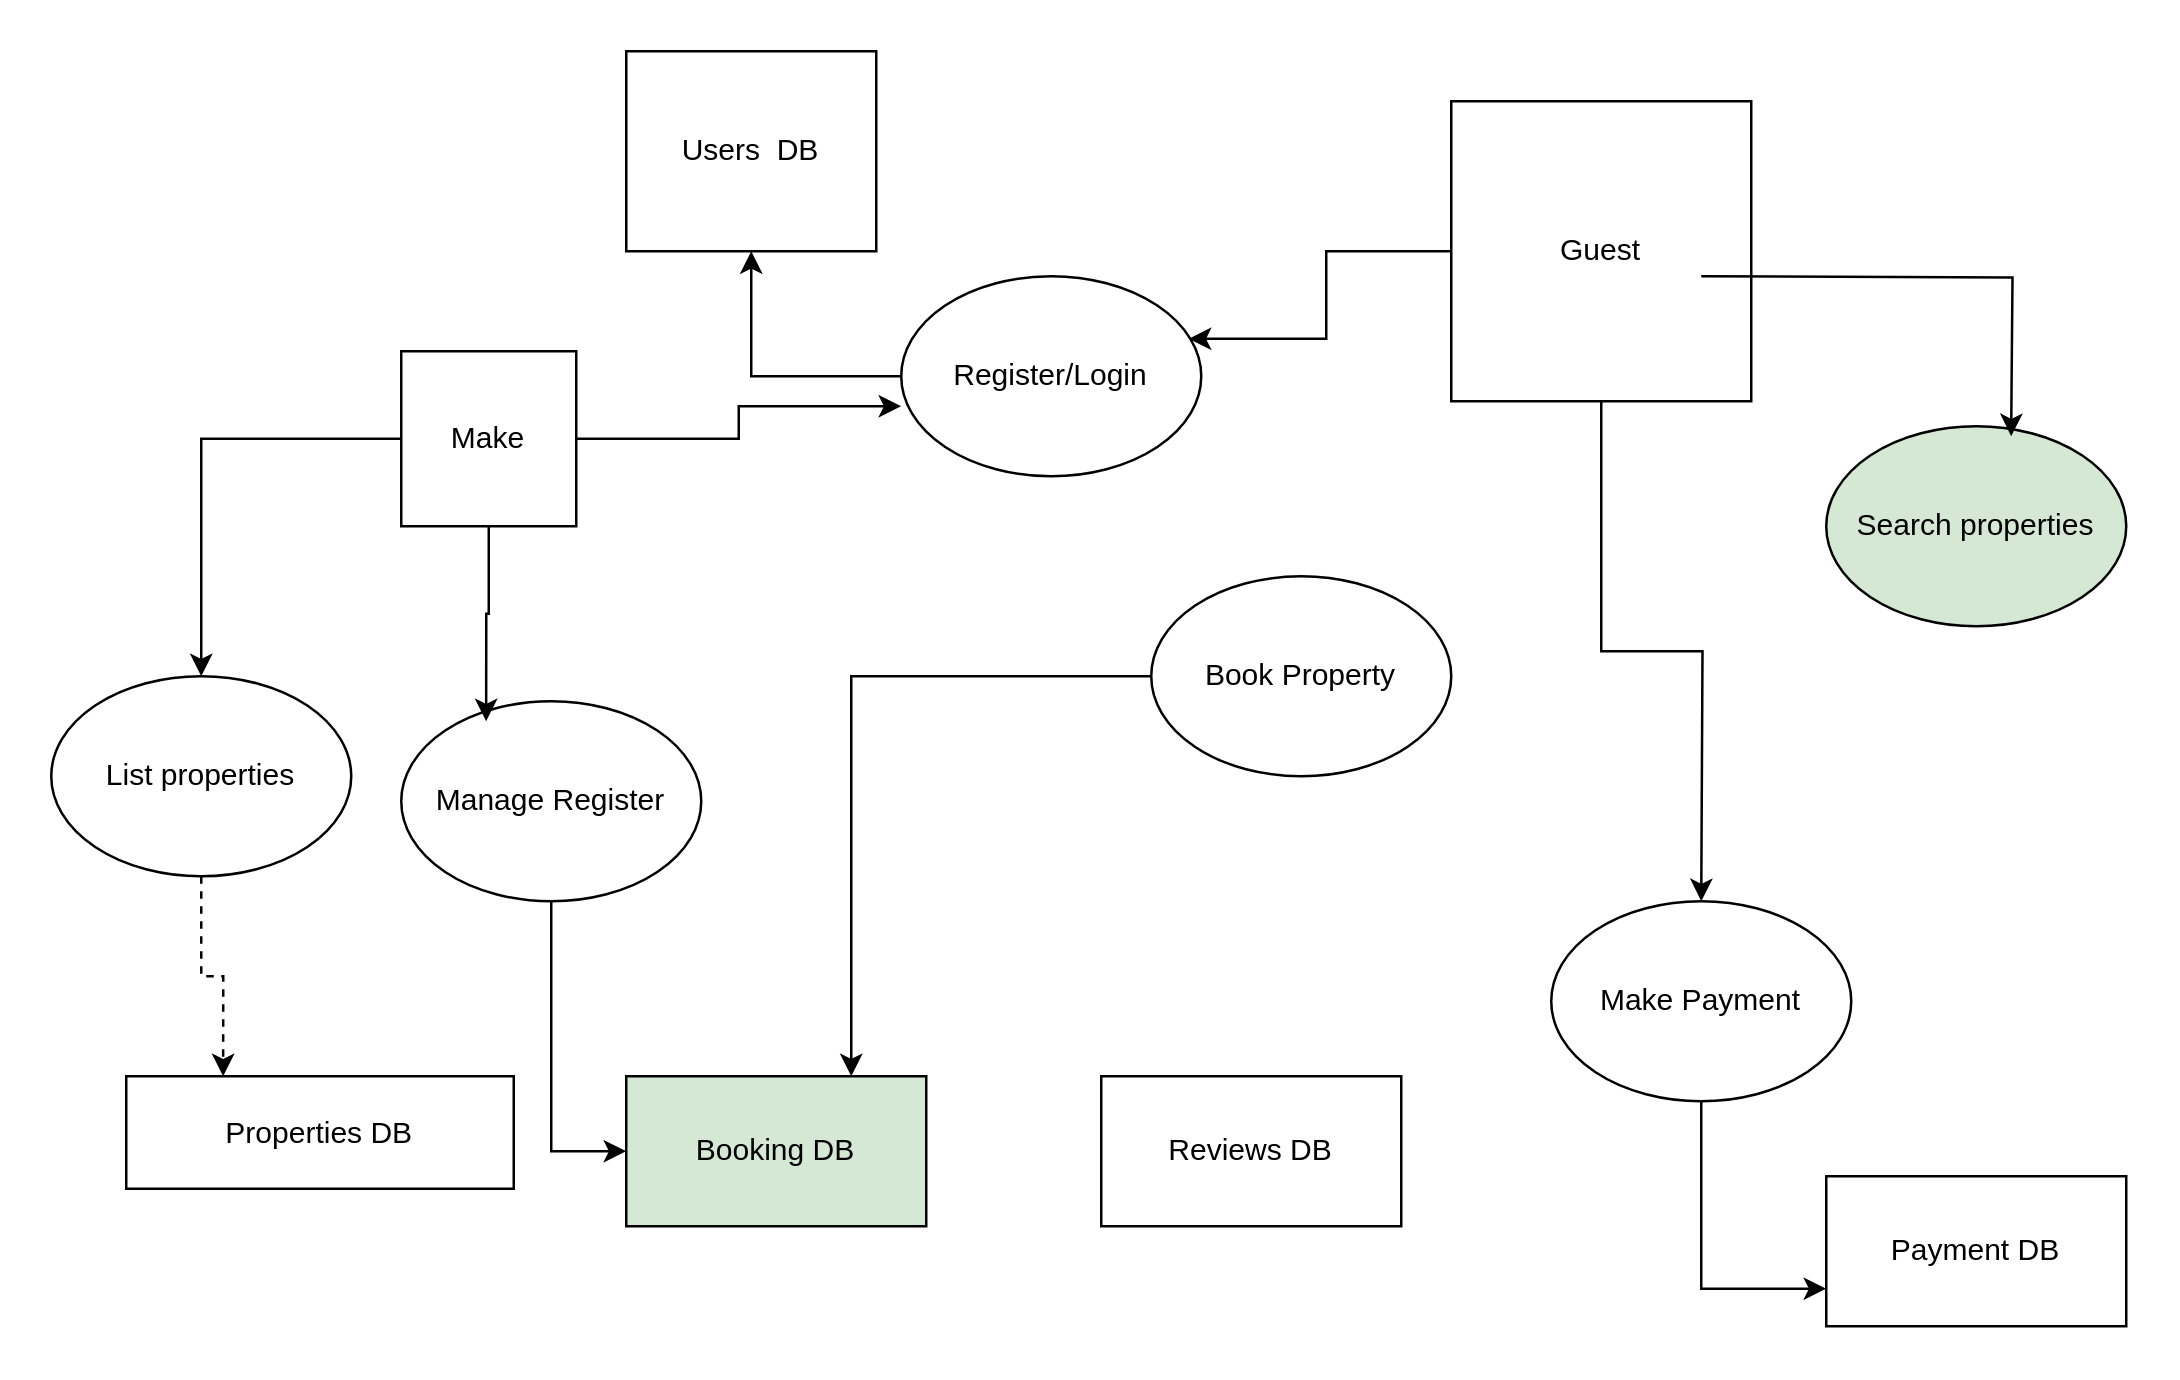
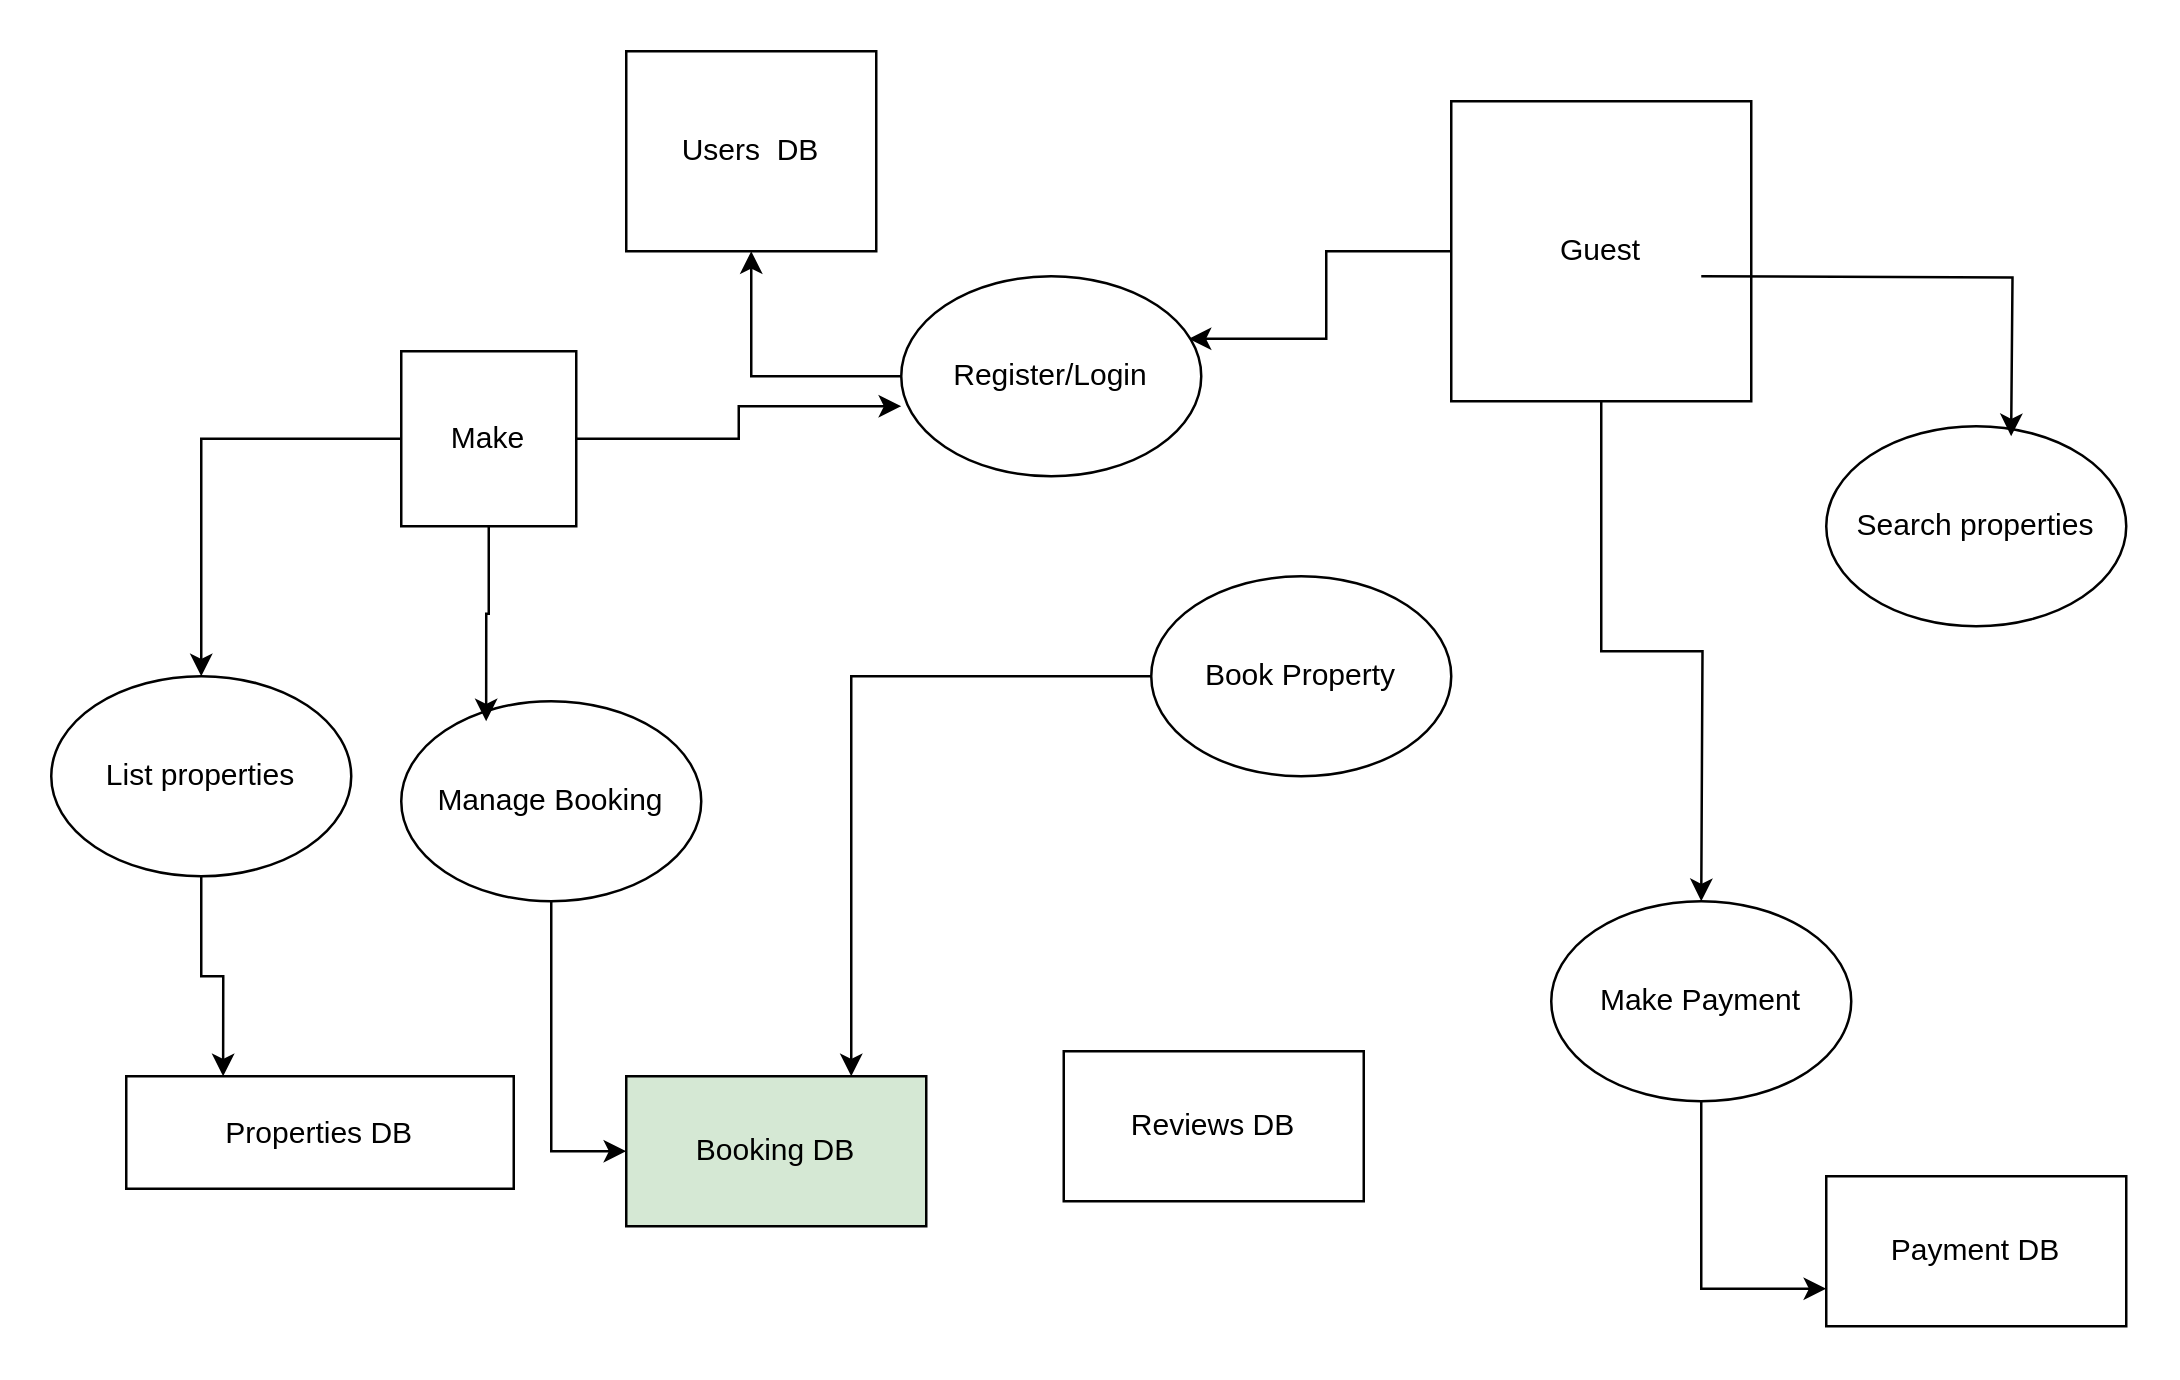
node "Search properties": fillcolor #d5e8d4 -> #ffffff
node "Manage Register": label "Manage Register" -> "Manage Booking"
edge "List properties" -> "Properties DB": style dashed -> solid
node "Reviews DB": moved (1251, 1151) -> (1214, 1126)
